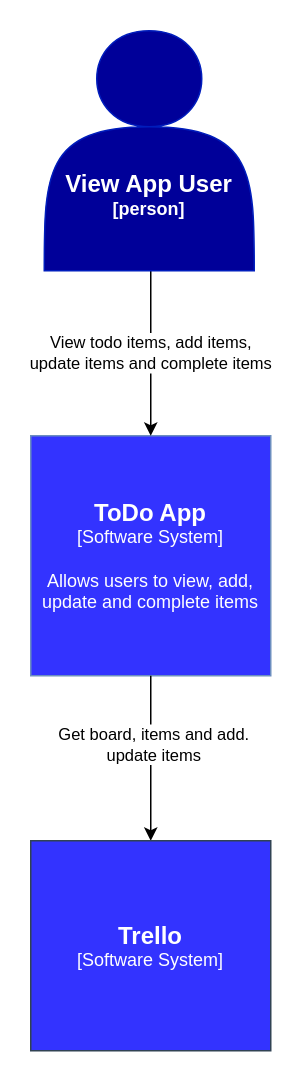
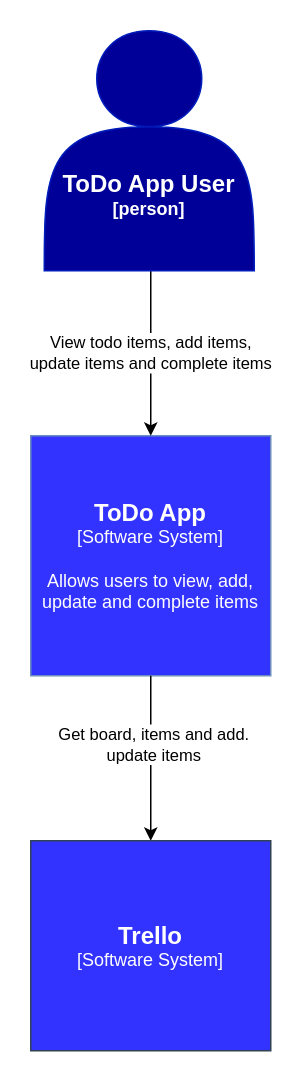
node "View App User [person]": label "View App User [person]" -> "ToDo App User [person]"
